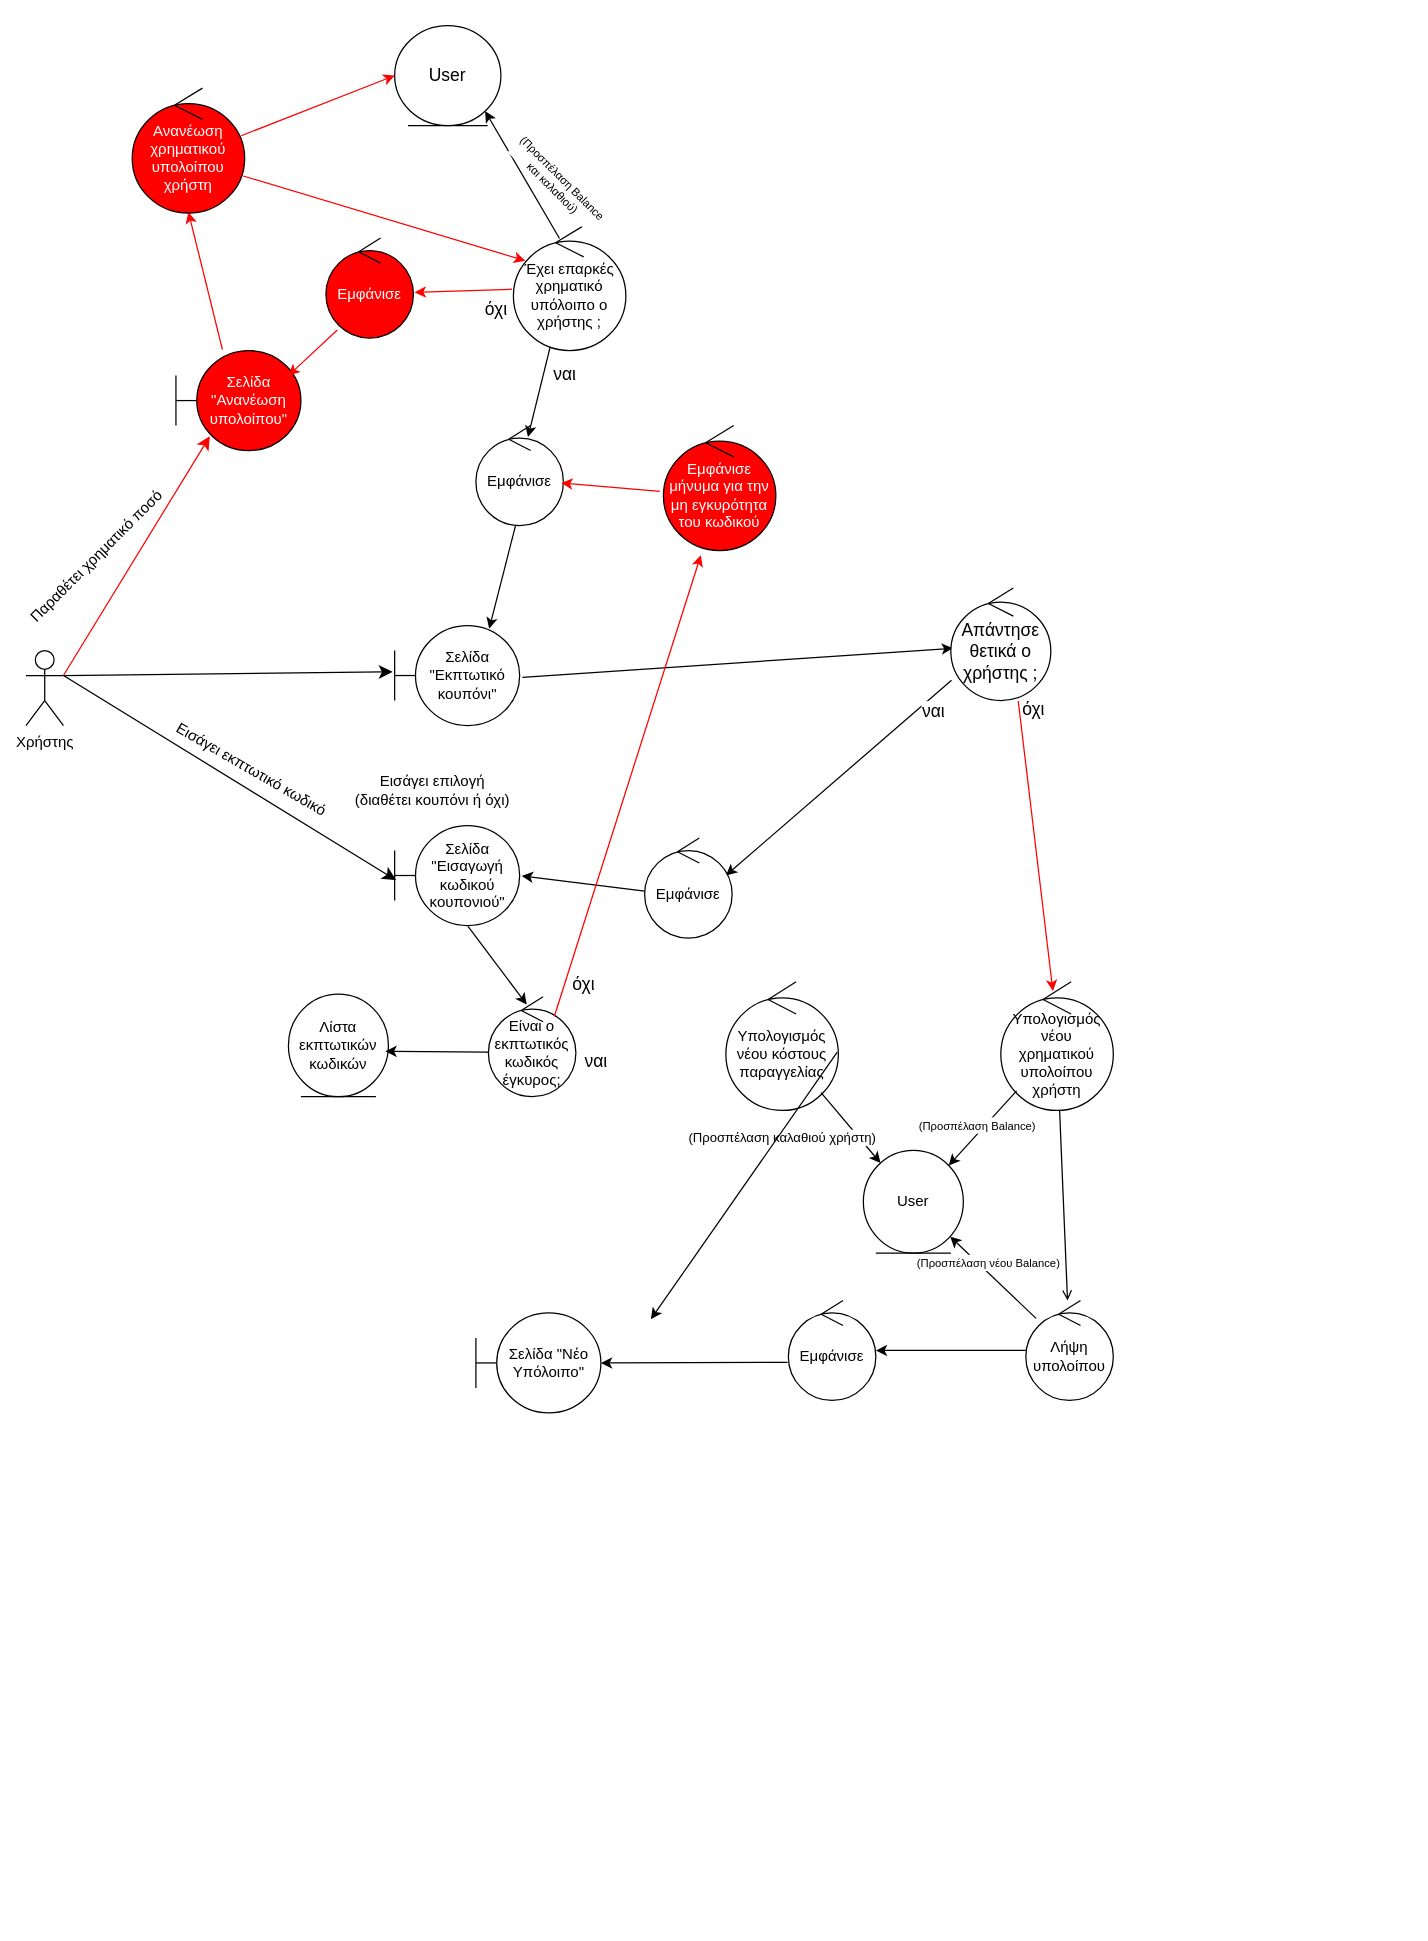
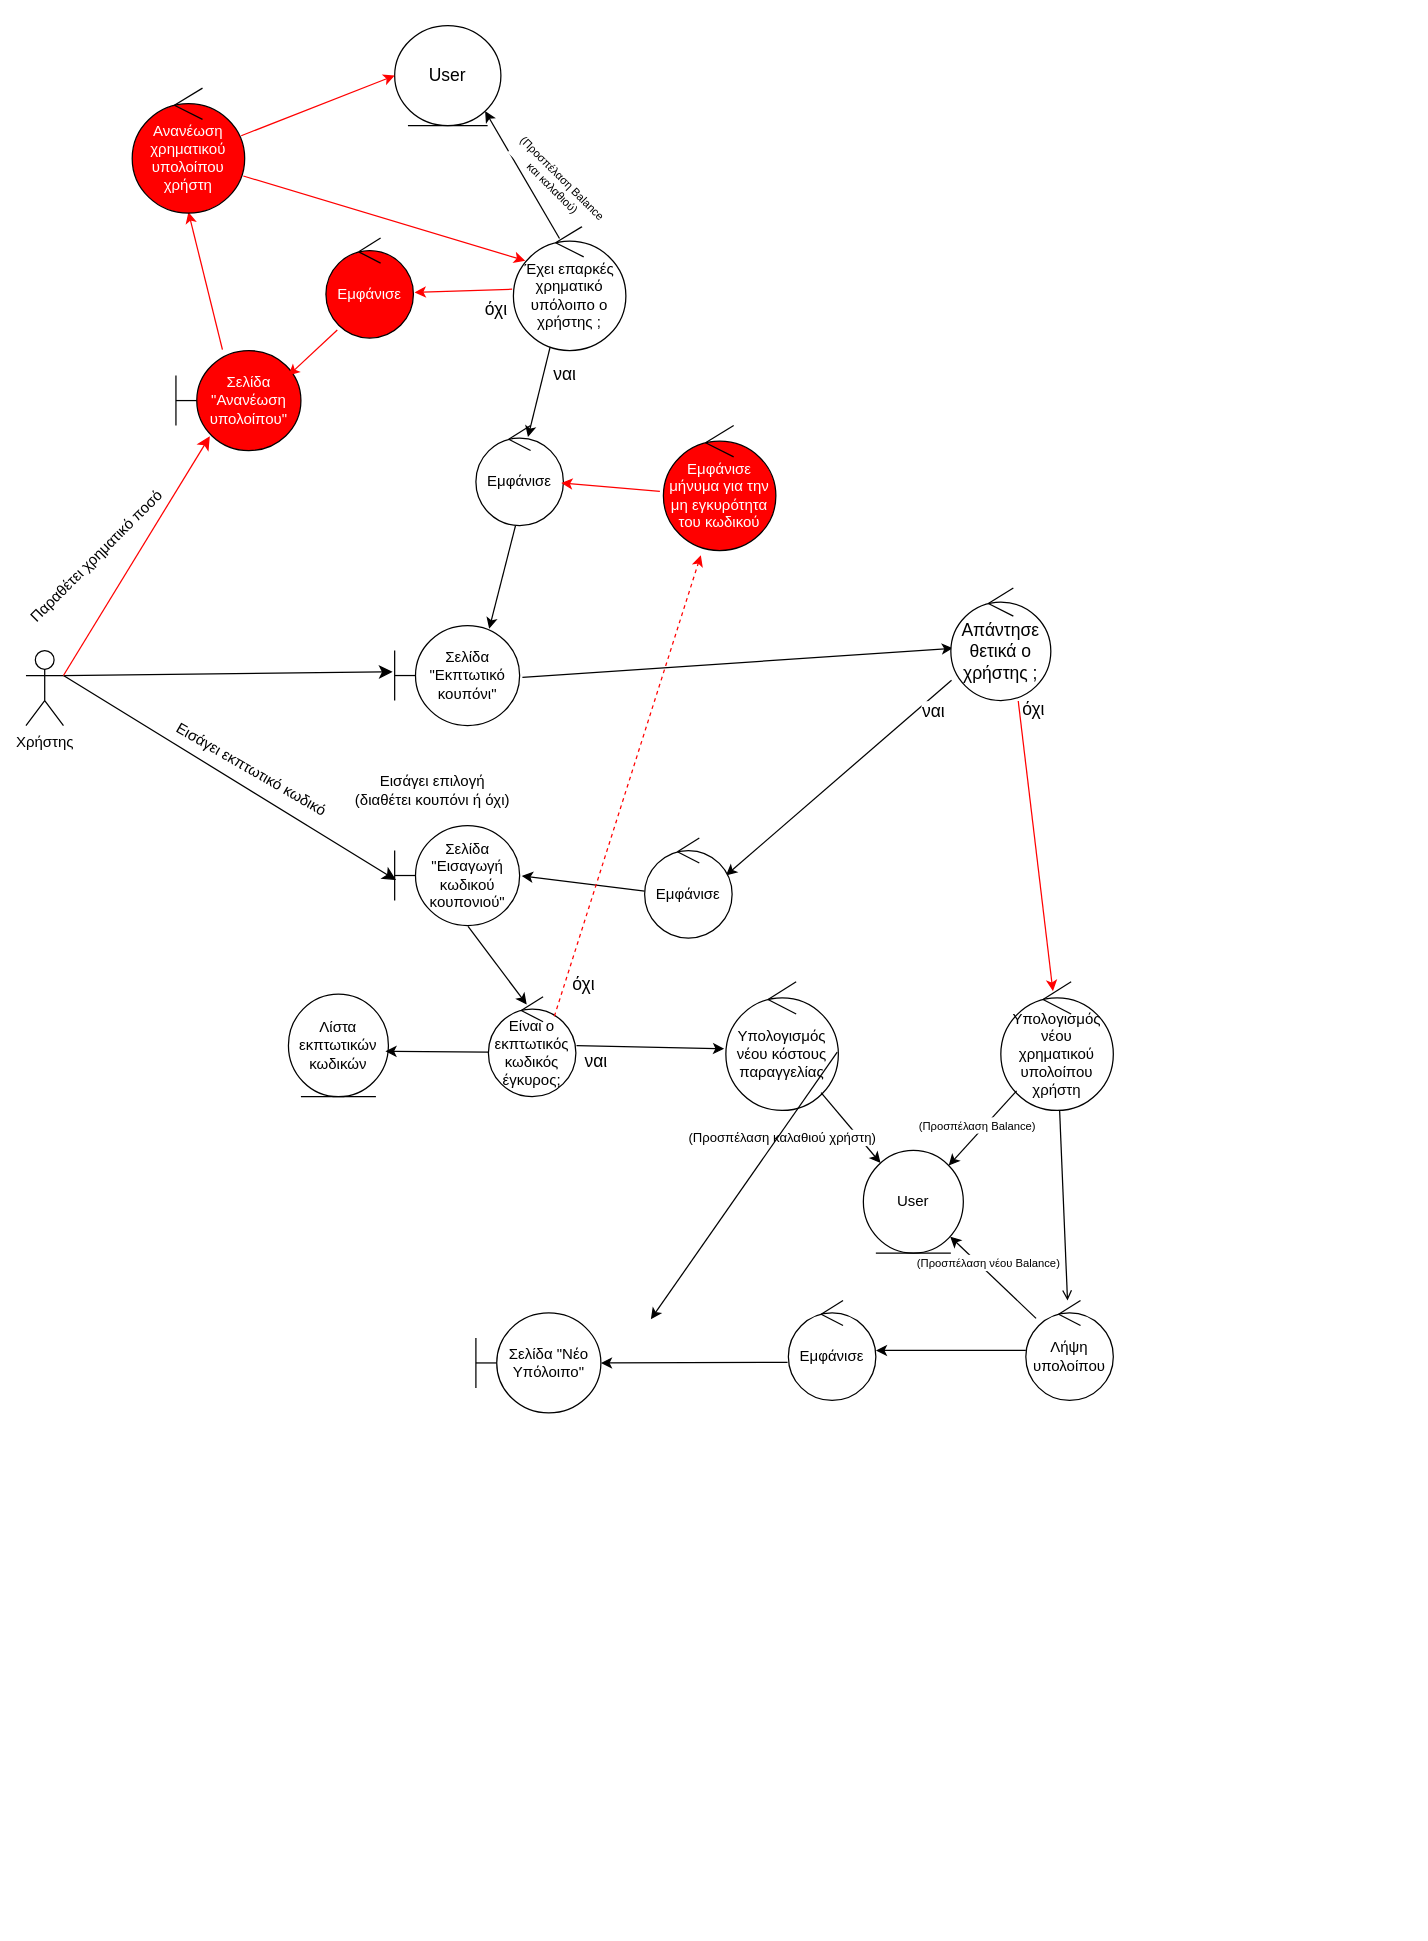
edge "Είναι ο εκπτωτικός κωδικός έγκυρος;" -> "Εμφάνισε μήνυμα για την μη εγκυρότητα του κωδικού": style solid -> dashed
edge "Είναι ο εκπτωτικός κωδικός έγκυρος;" -> "Υπολογισμός νέου κόστους παραγγελίας": added
